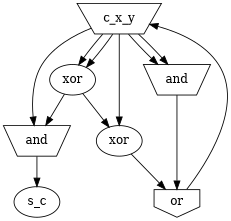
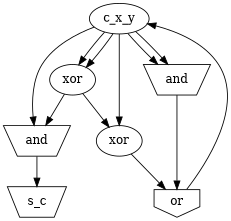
node "c_x_y": shape invtrapezium -> ellipse
node "s_c": shape ellipse -> invtrapezium
